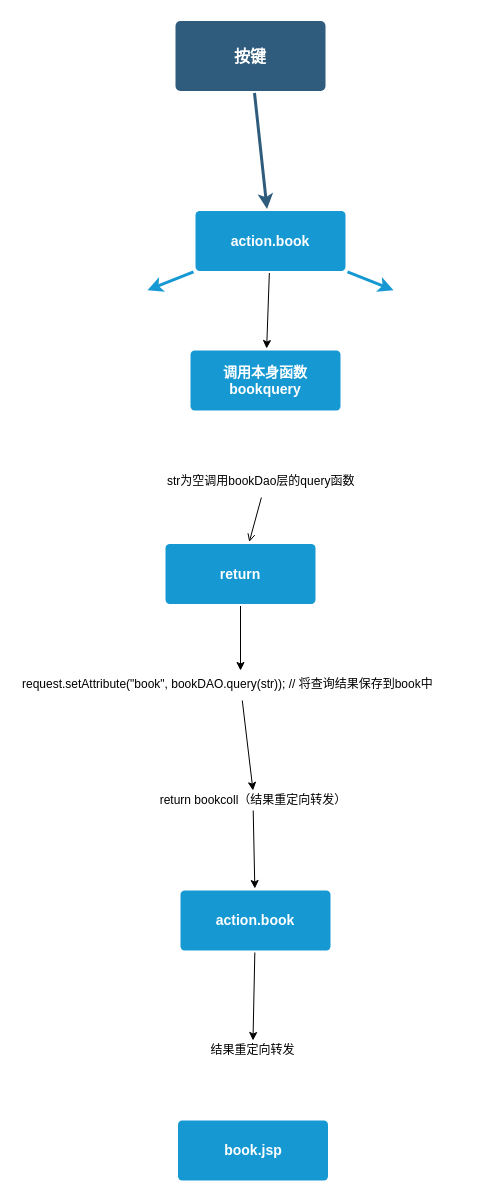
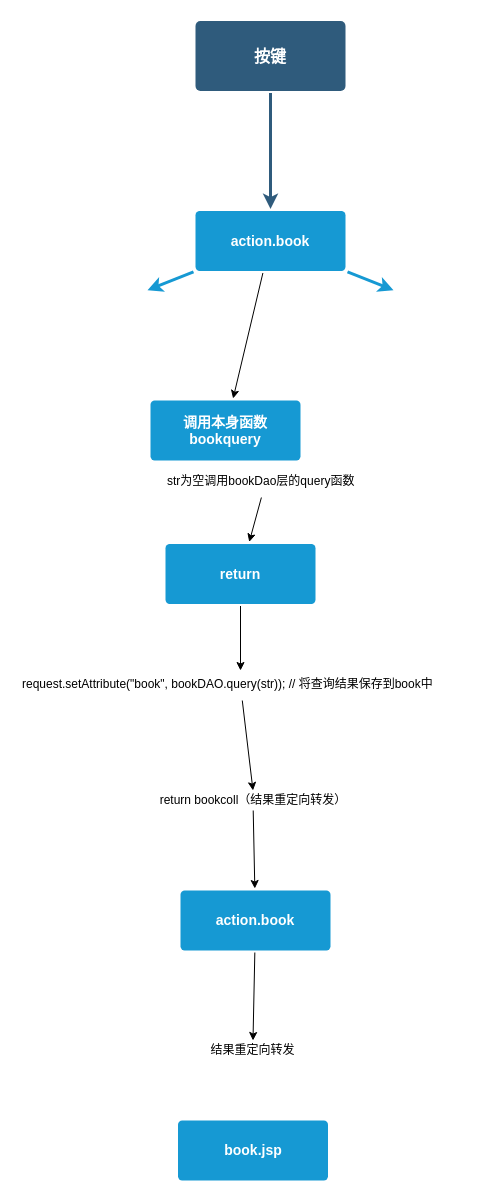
node "按键": moved (251, 56) -> (271, 56)
node "调用本身函数bookquery": moved (266, 381) -> (226, 431)
edge "str为空调用bookDao层的query函数" -> "return": arrowhead open -> classic
